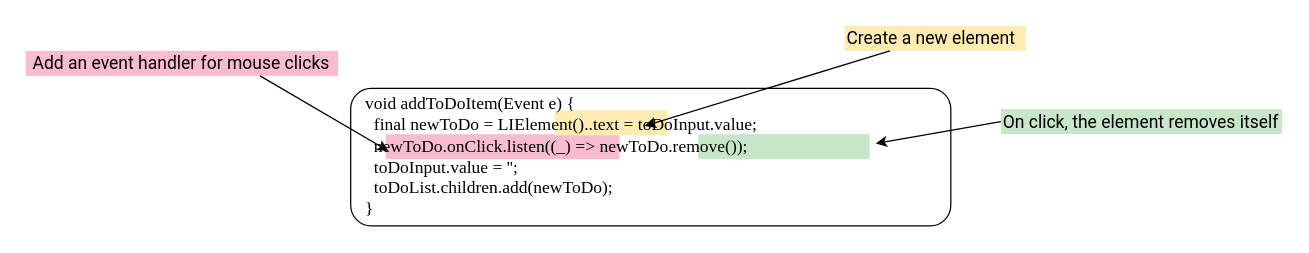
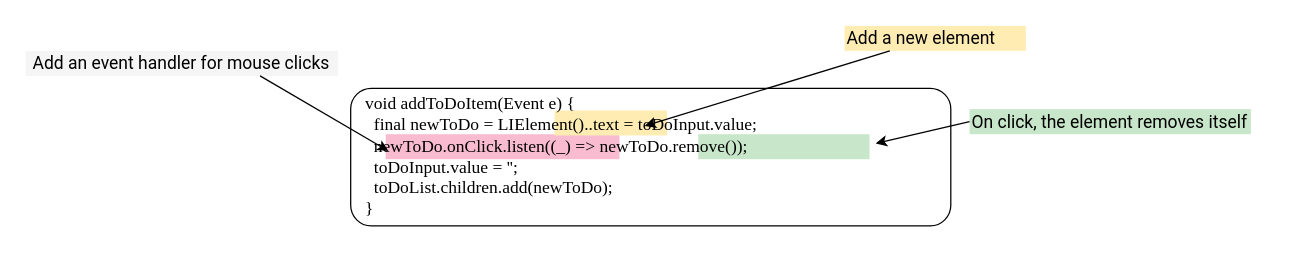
node "Create a new element": label "Create a new element" -> "Add a new element"
node "Add an event handler for mouse clicks": fillcolor #f8bbd0 -> #f5f5f5
node "On click, the element removes itself": moved (1141, 121) -> (1110, 121)
